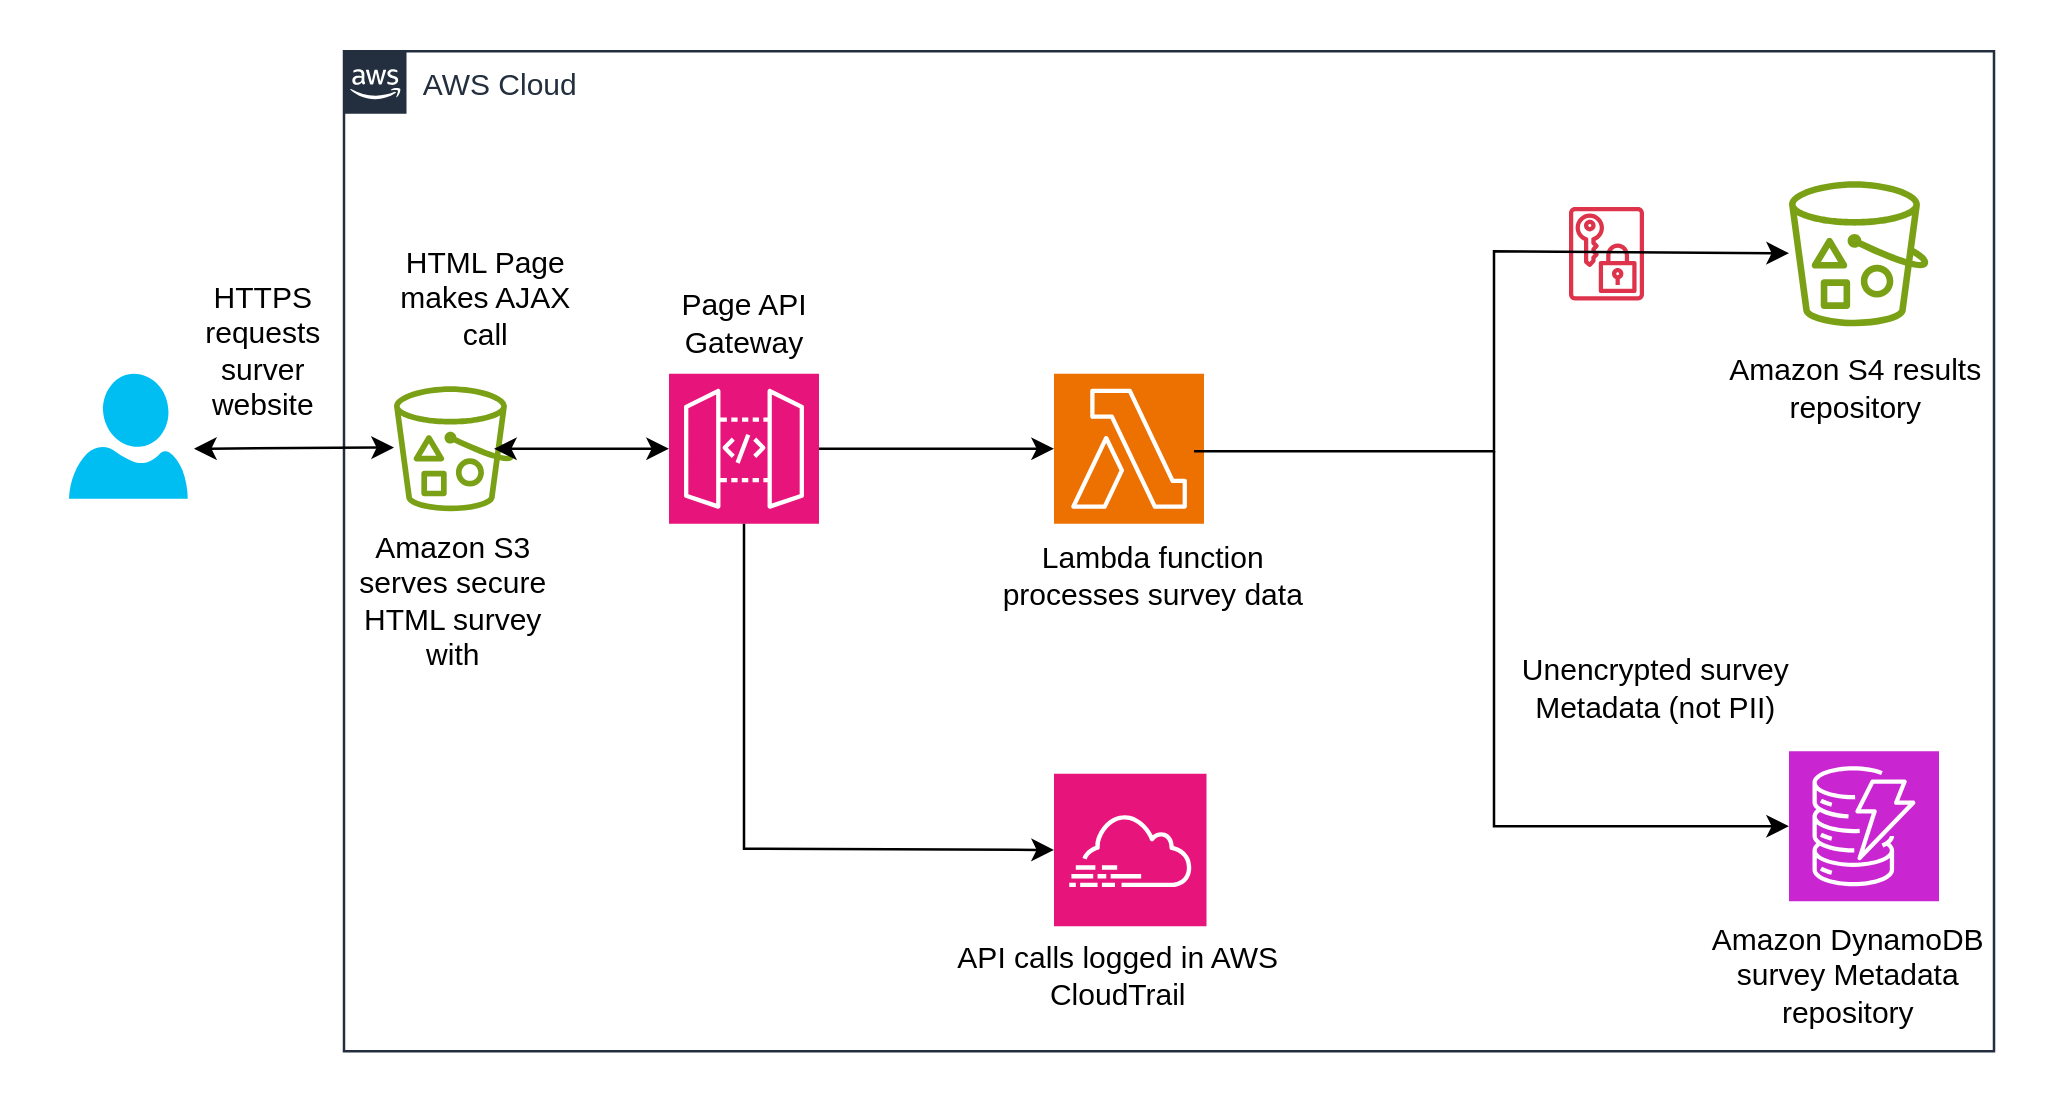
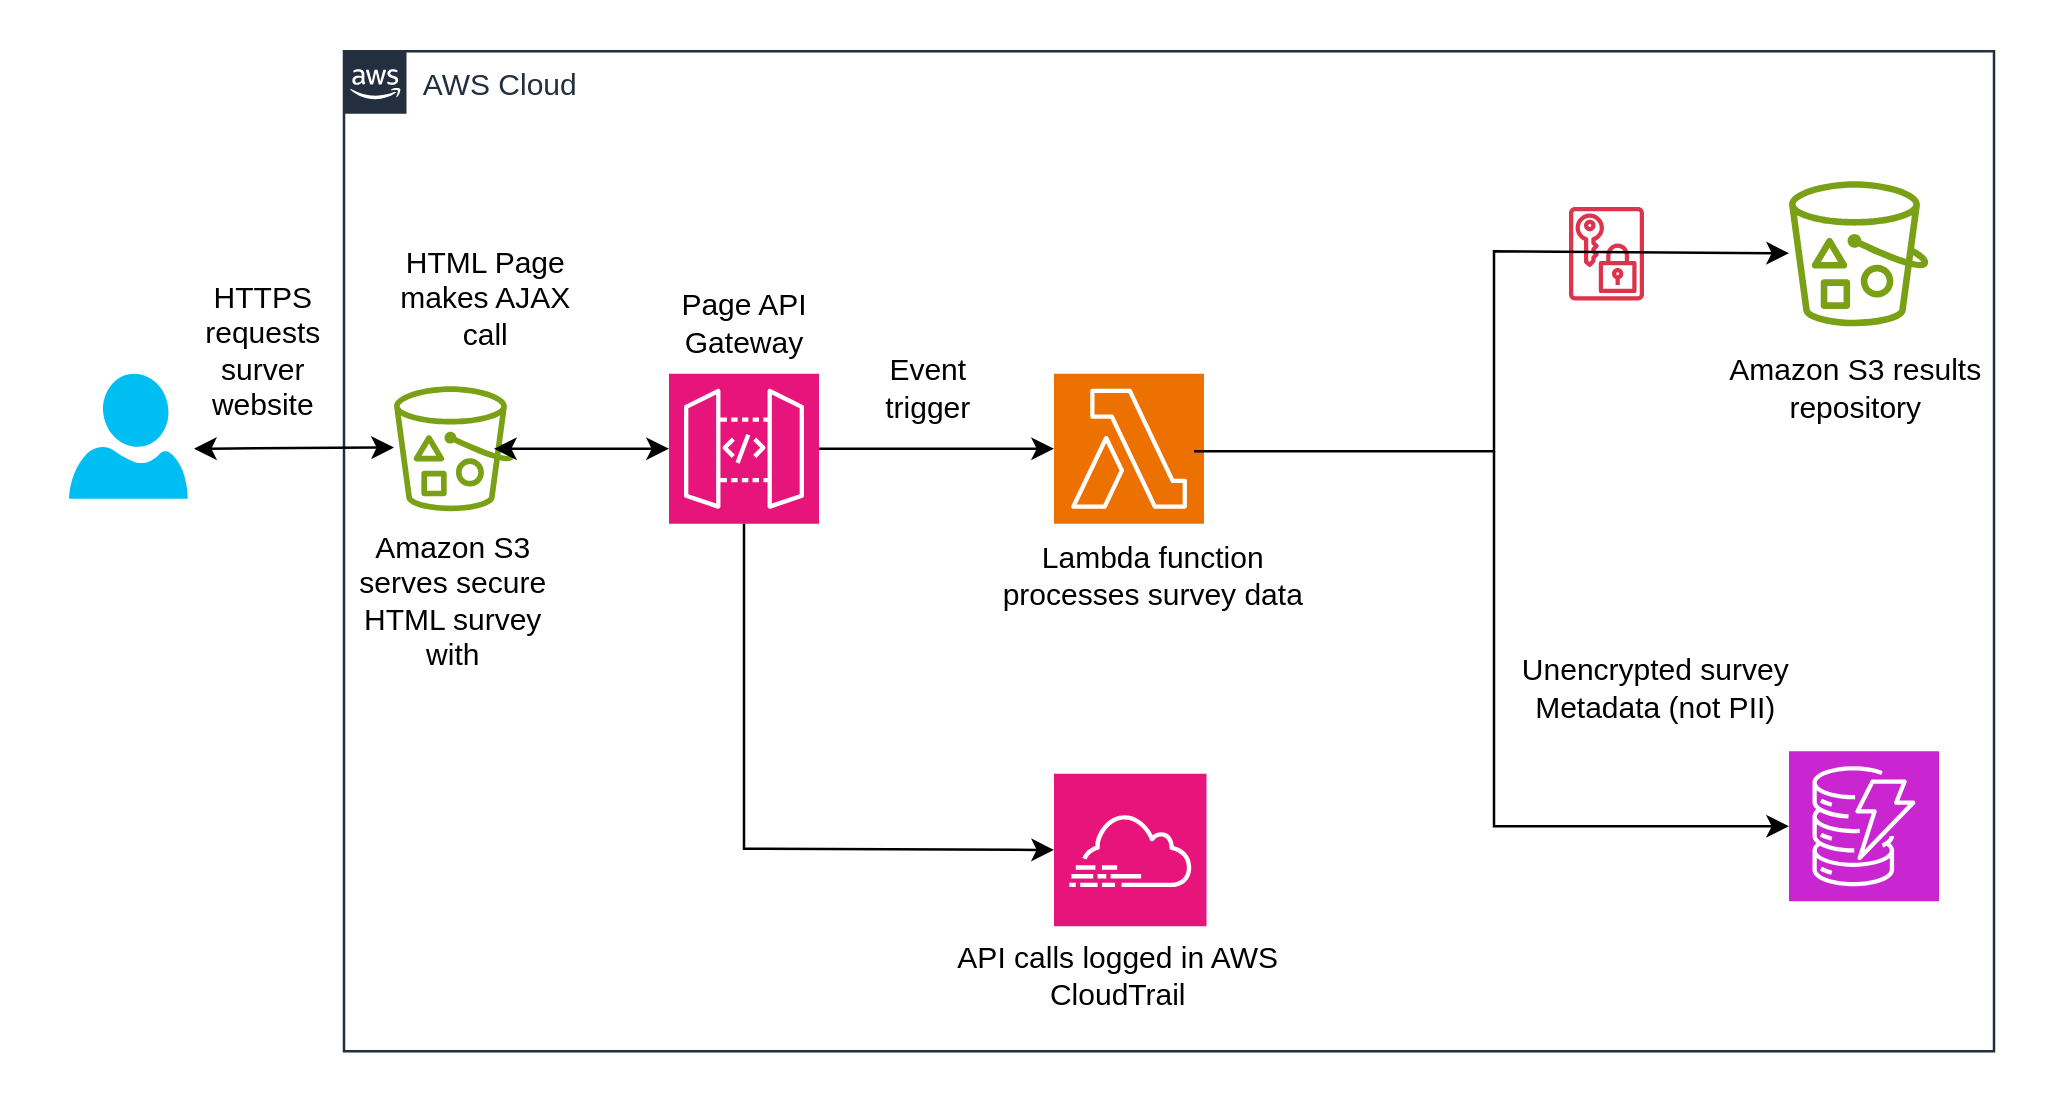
node "Event trigger": added
node "Amazon S4 results repository": label "Amazon S4 results repository" -> "Amazon S3 results repository"
node "Amazon DynamoDB survey Metadata repository": removed
